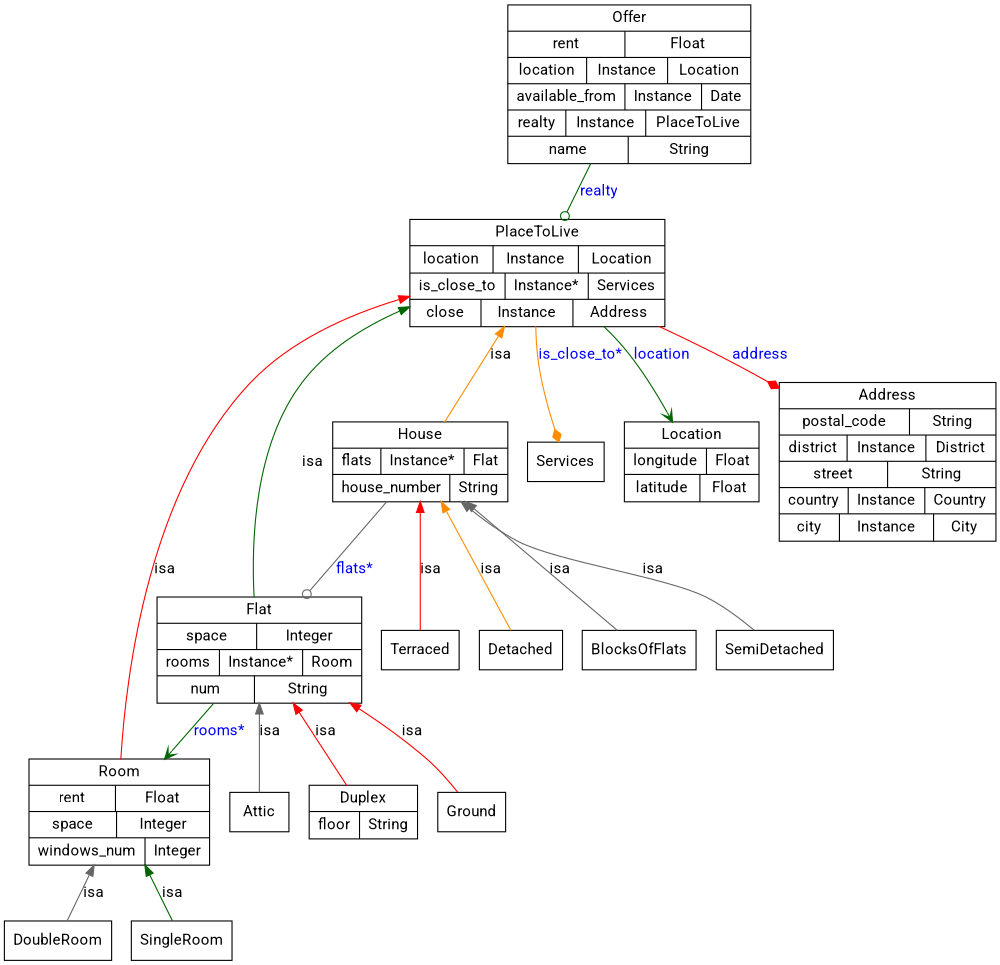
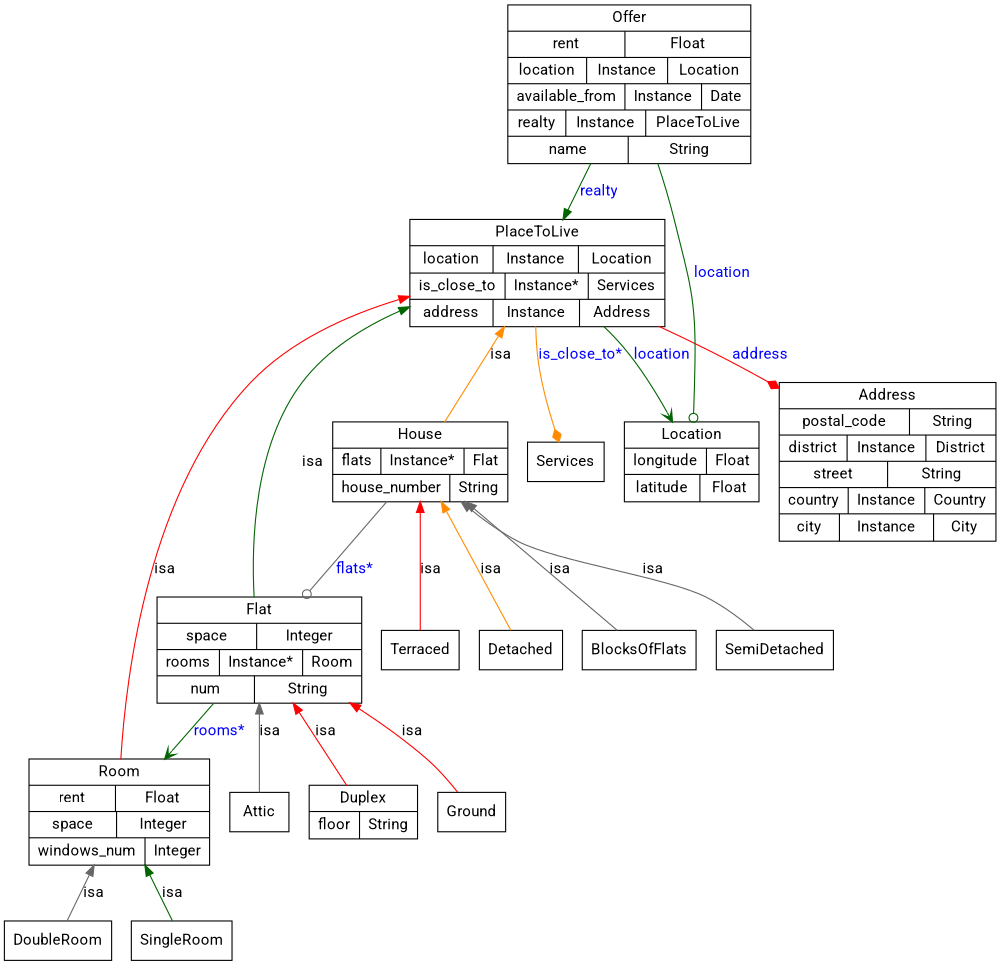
edge "Offer" -> "PlaceToLive": arrowhead odot -> normal
edge "Offer" -> "Location": added, label "location"
node "PlaceToLive": text "close" -> "address"
